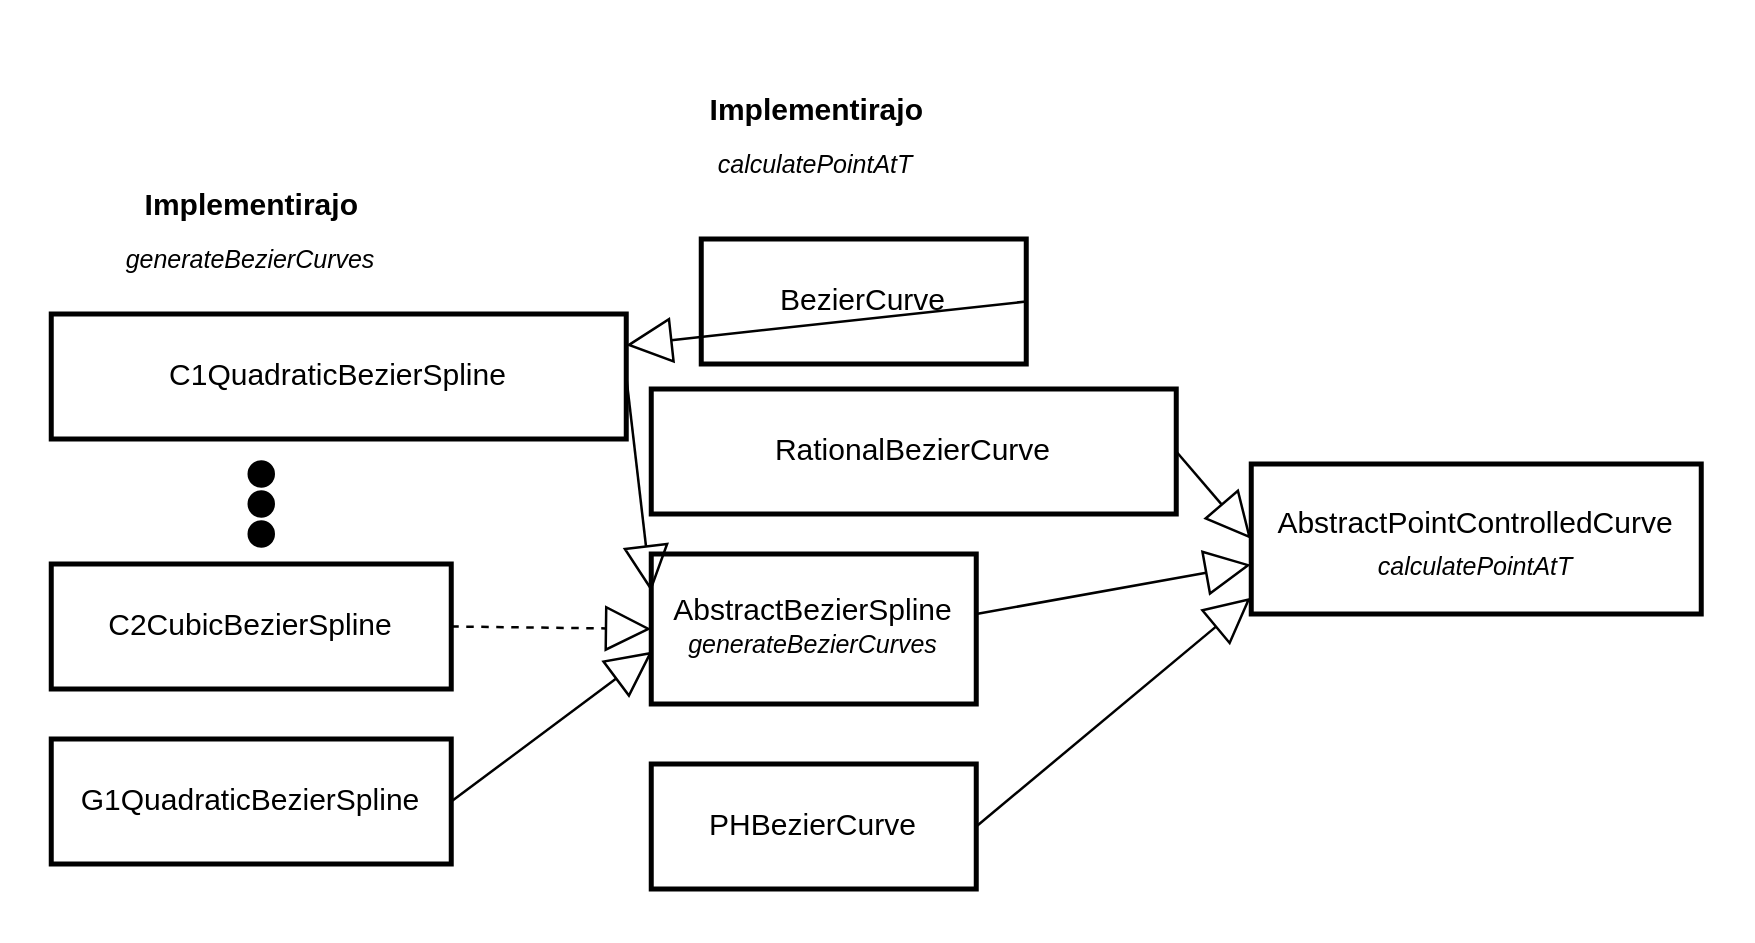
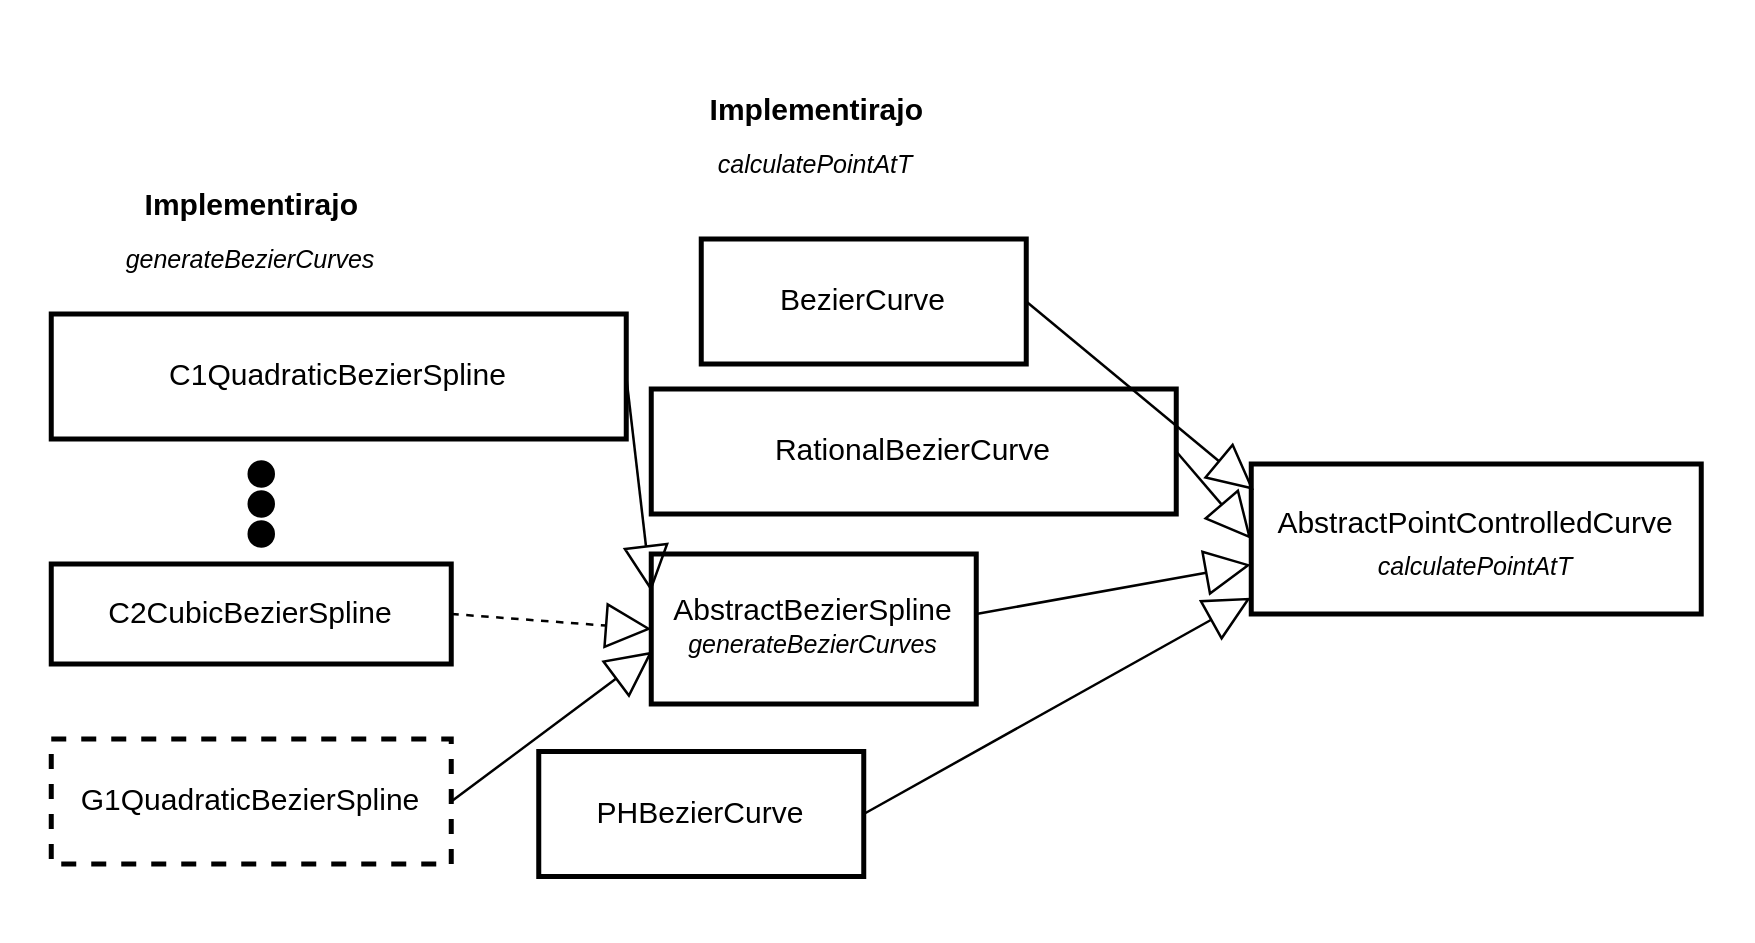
edge "BezierCurve" -> "C1QuadraticBezierSpline": now "BezierCurve" -> "AbstractPointControlledCurve"
node "C2CubicBezierSpline": size 400x125 -> 400x100
node "G1QuadraticBezierSpline": style solid -> dashed
node "PHBezierCurve": moved (814, 826) -> (701, 814)
